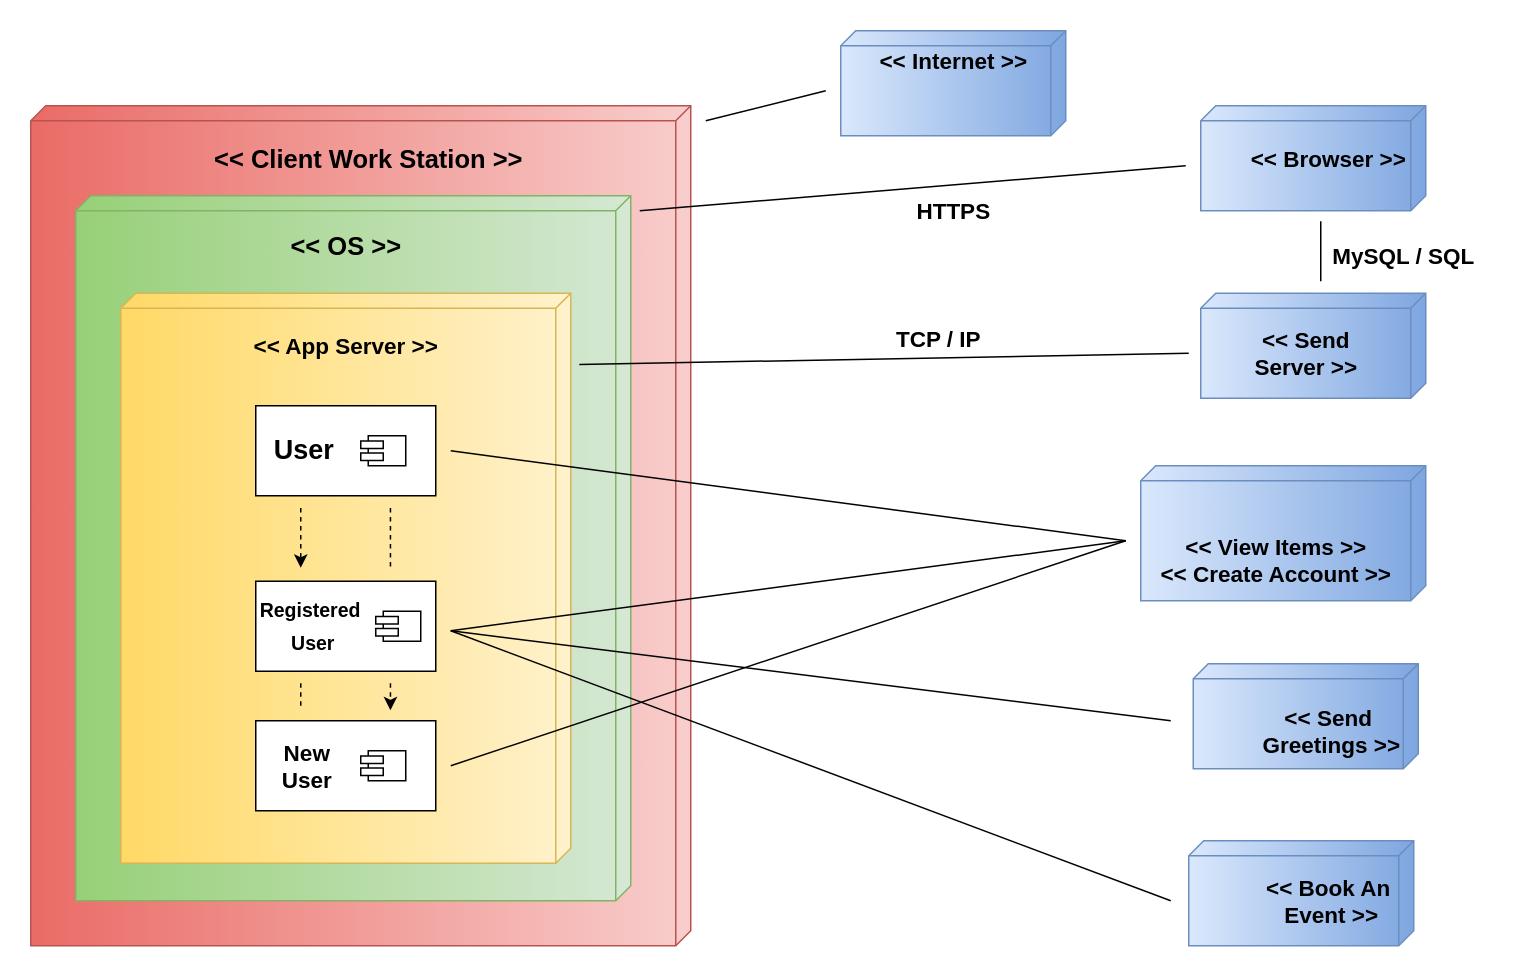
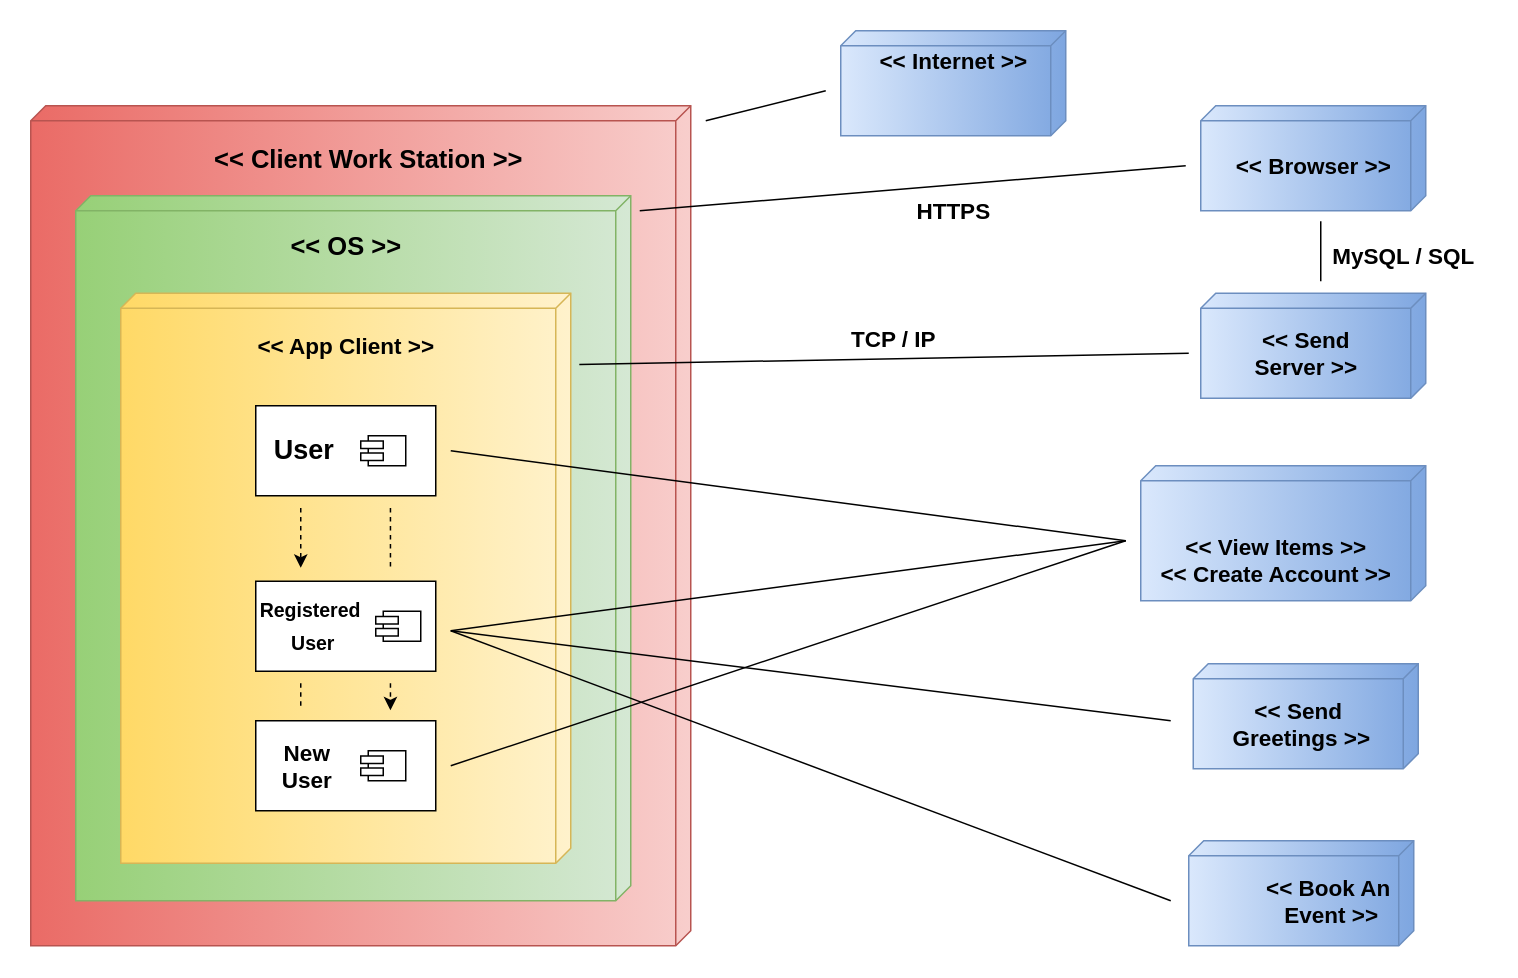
node "<< Browser >>": moved (1328, 158) -> (1313, 166)
node "TCP / IP": moved (938, 338) -> (893, 338)
node "<< App Server >>": label "<< App Server >>" -> "<< App Client >>"
node "<< Send Greetings >>": moved (1331, 731) -> (1301, 724)
